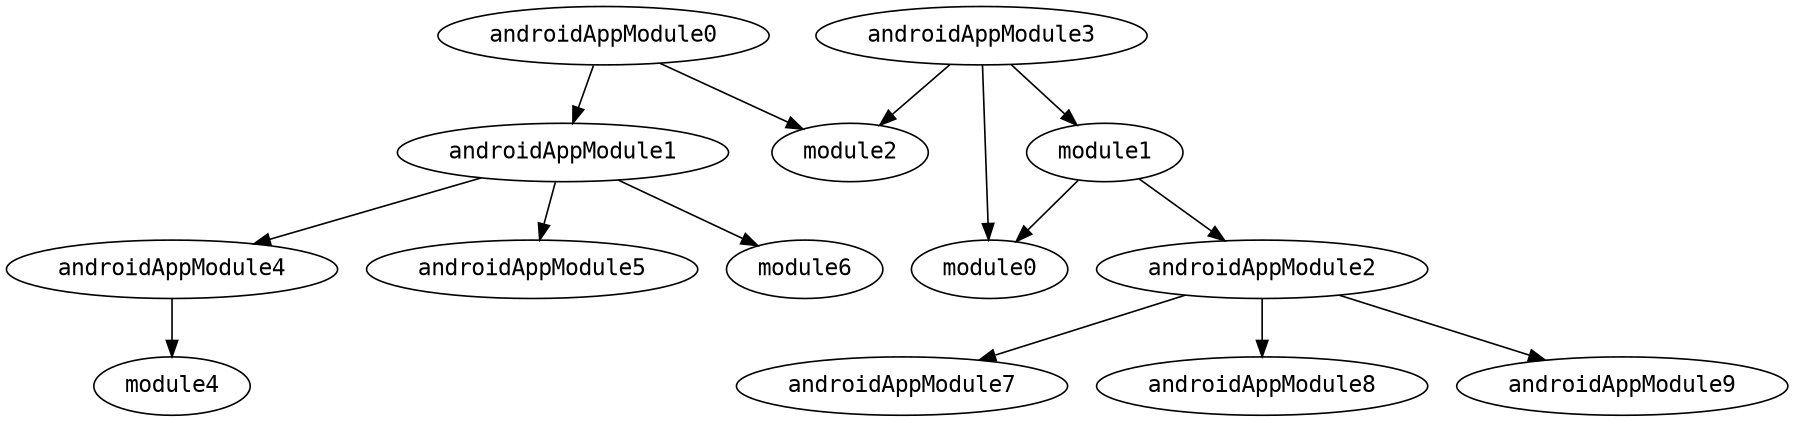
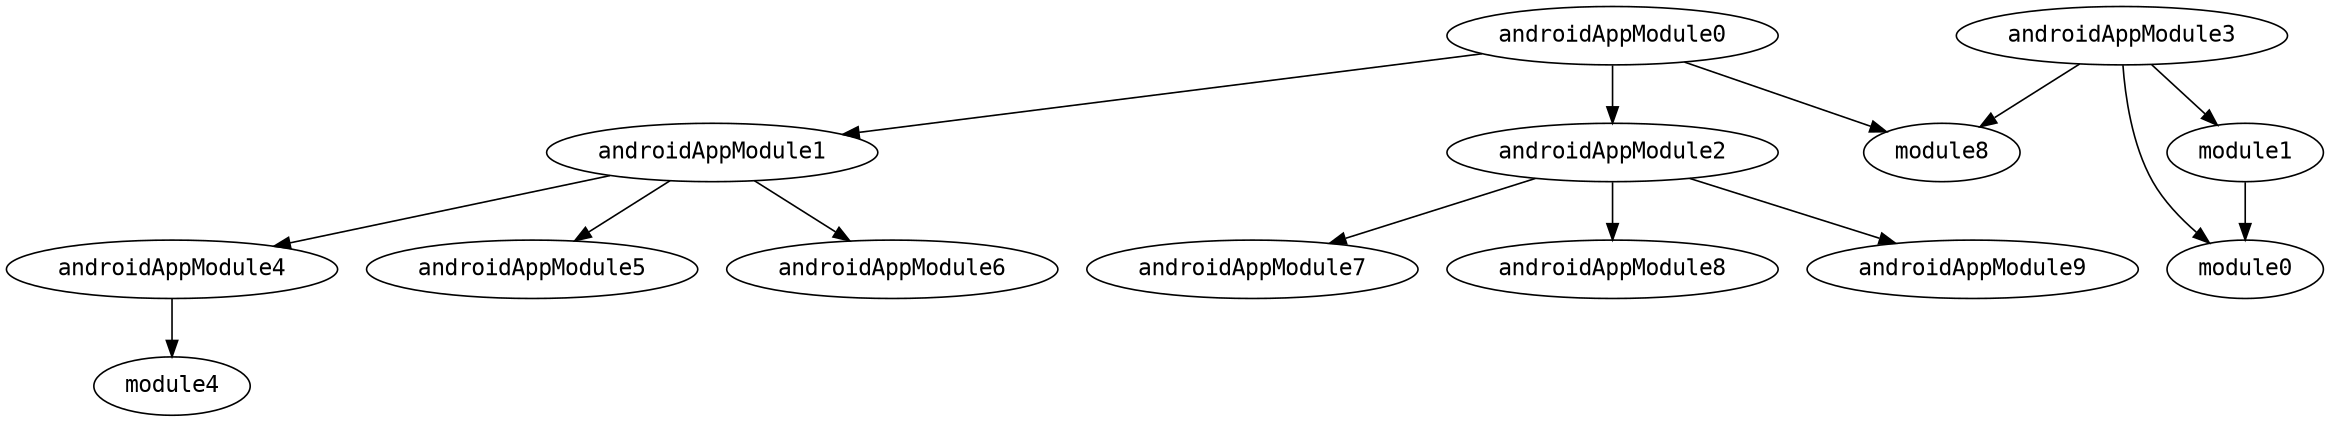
node "module2": label "module2" -> "module8"
edge "module1" -> "androidAppModule2": now "androidAppModule0" -> "androidAppModule2"
node "module6": label "module6" -> "androidAppModule6"
